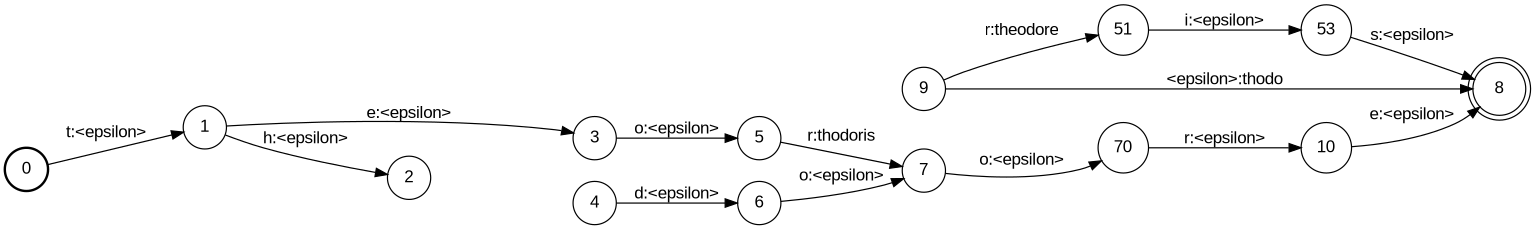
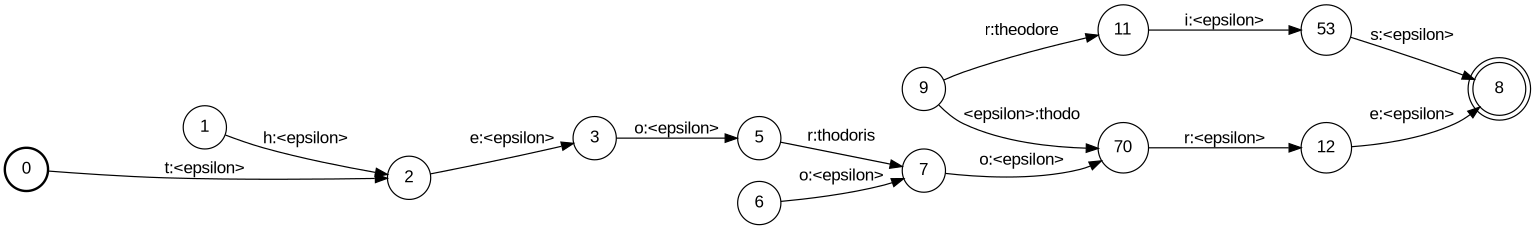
node "51": label "51" -> "11"
edge "9" -> "8": now "9" -> "70"
edge "1" -> "3": now "2" -> "3"
node "10": label "10" -> "12"
edge "0" -> "1": now "0" -> "2"
node "4": removed
